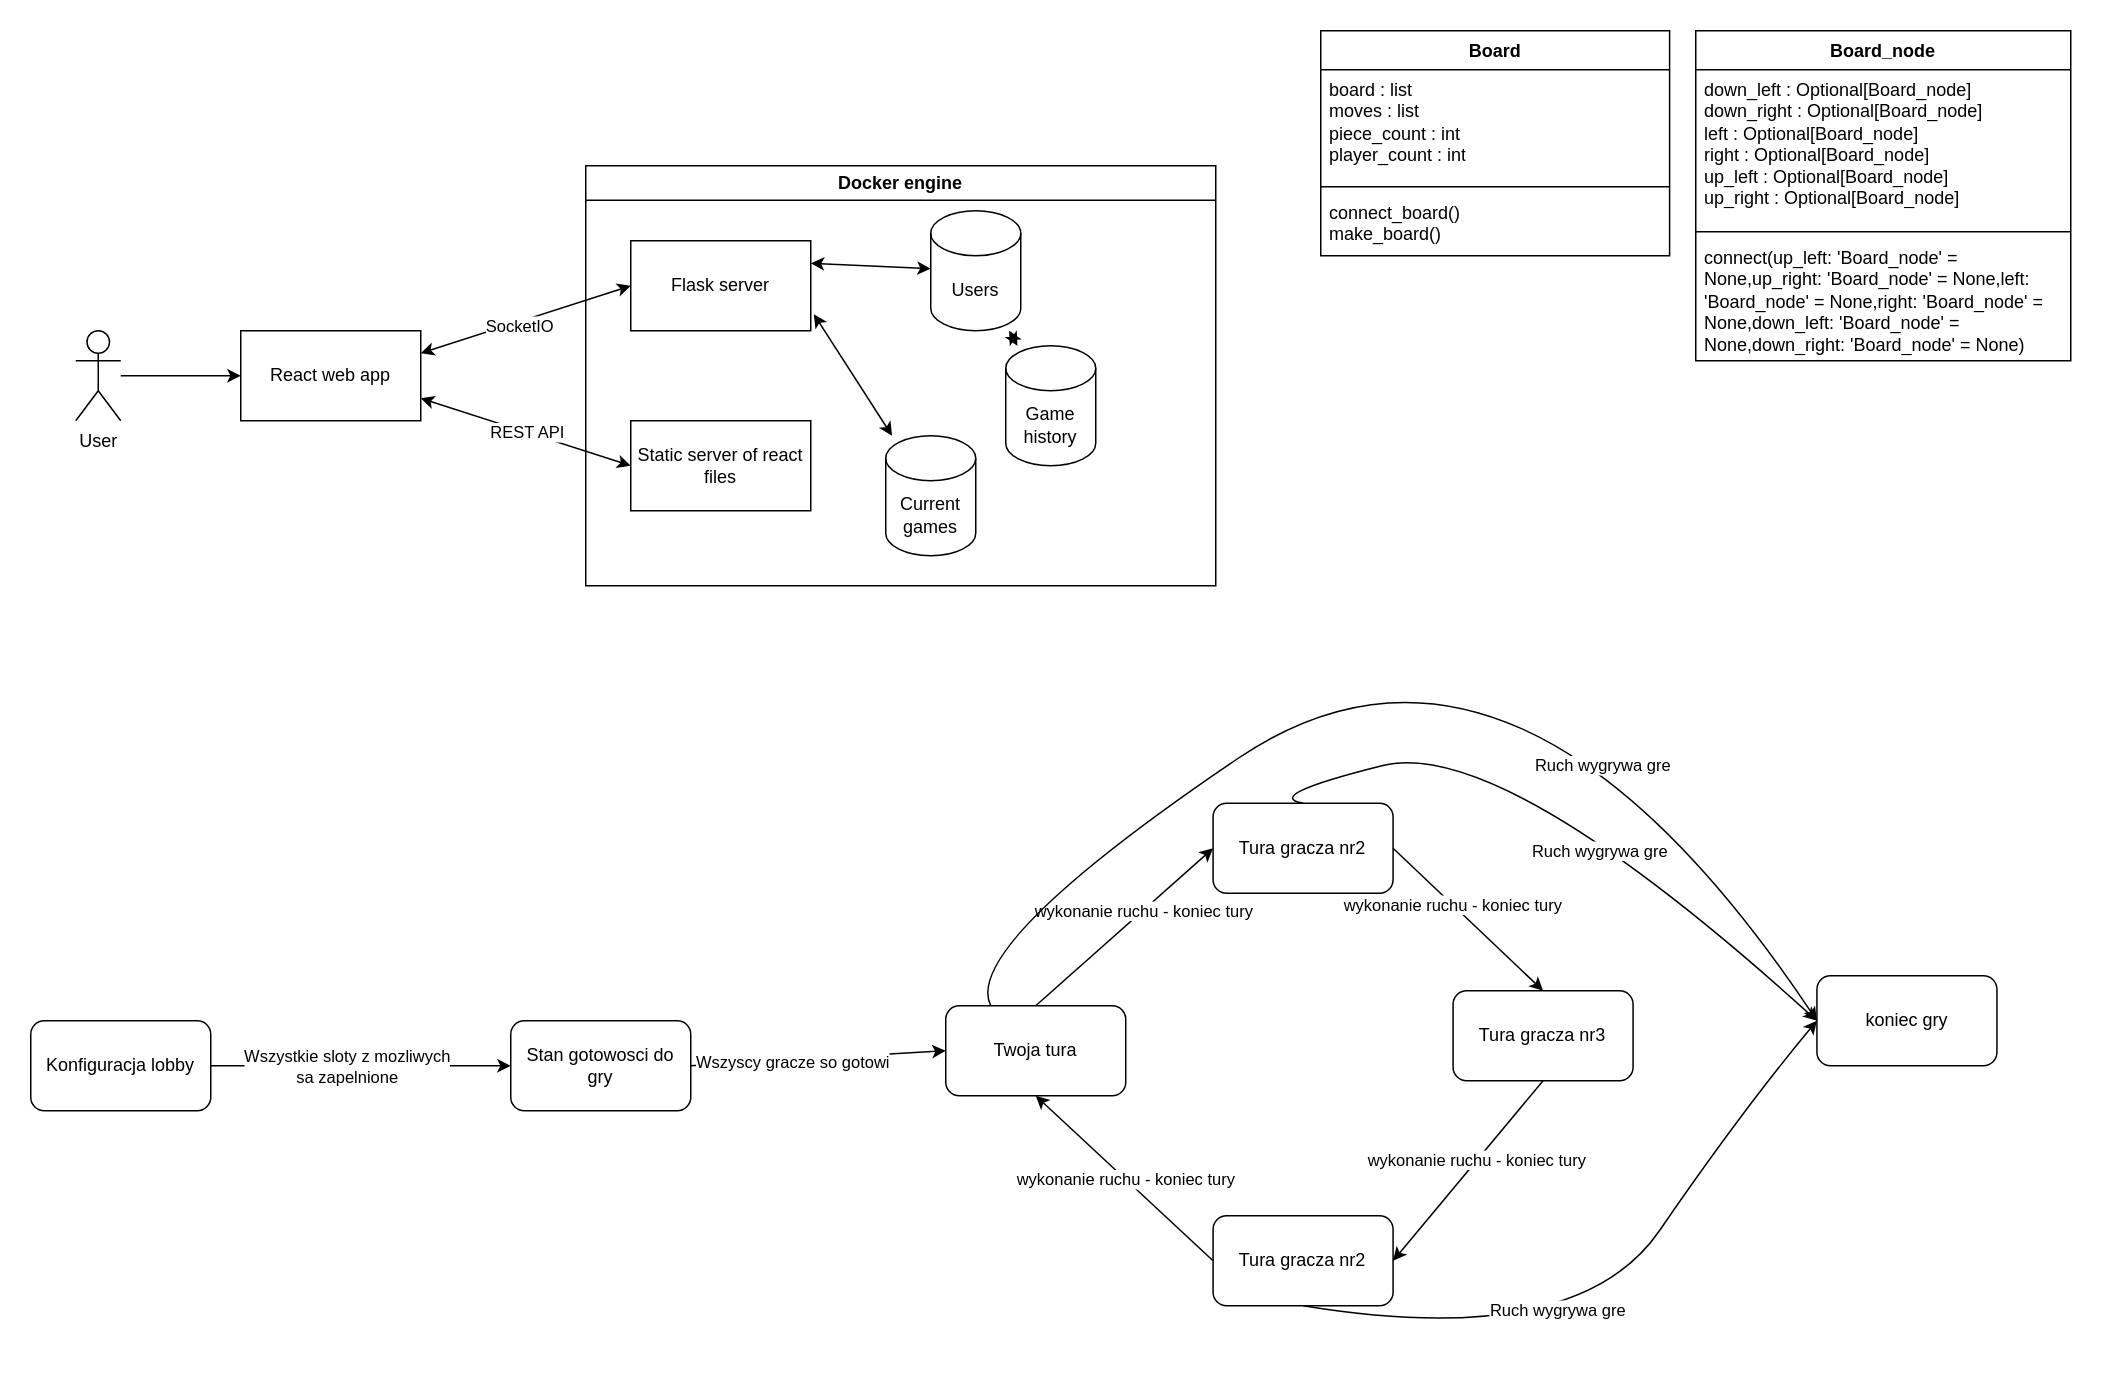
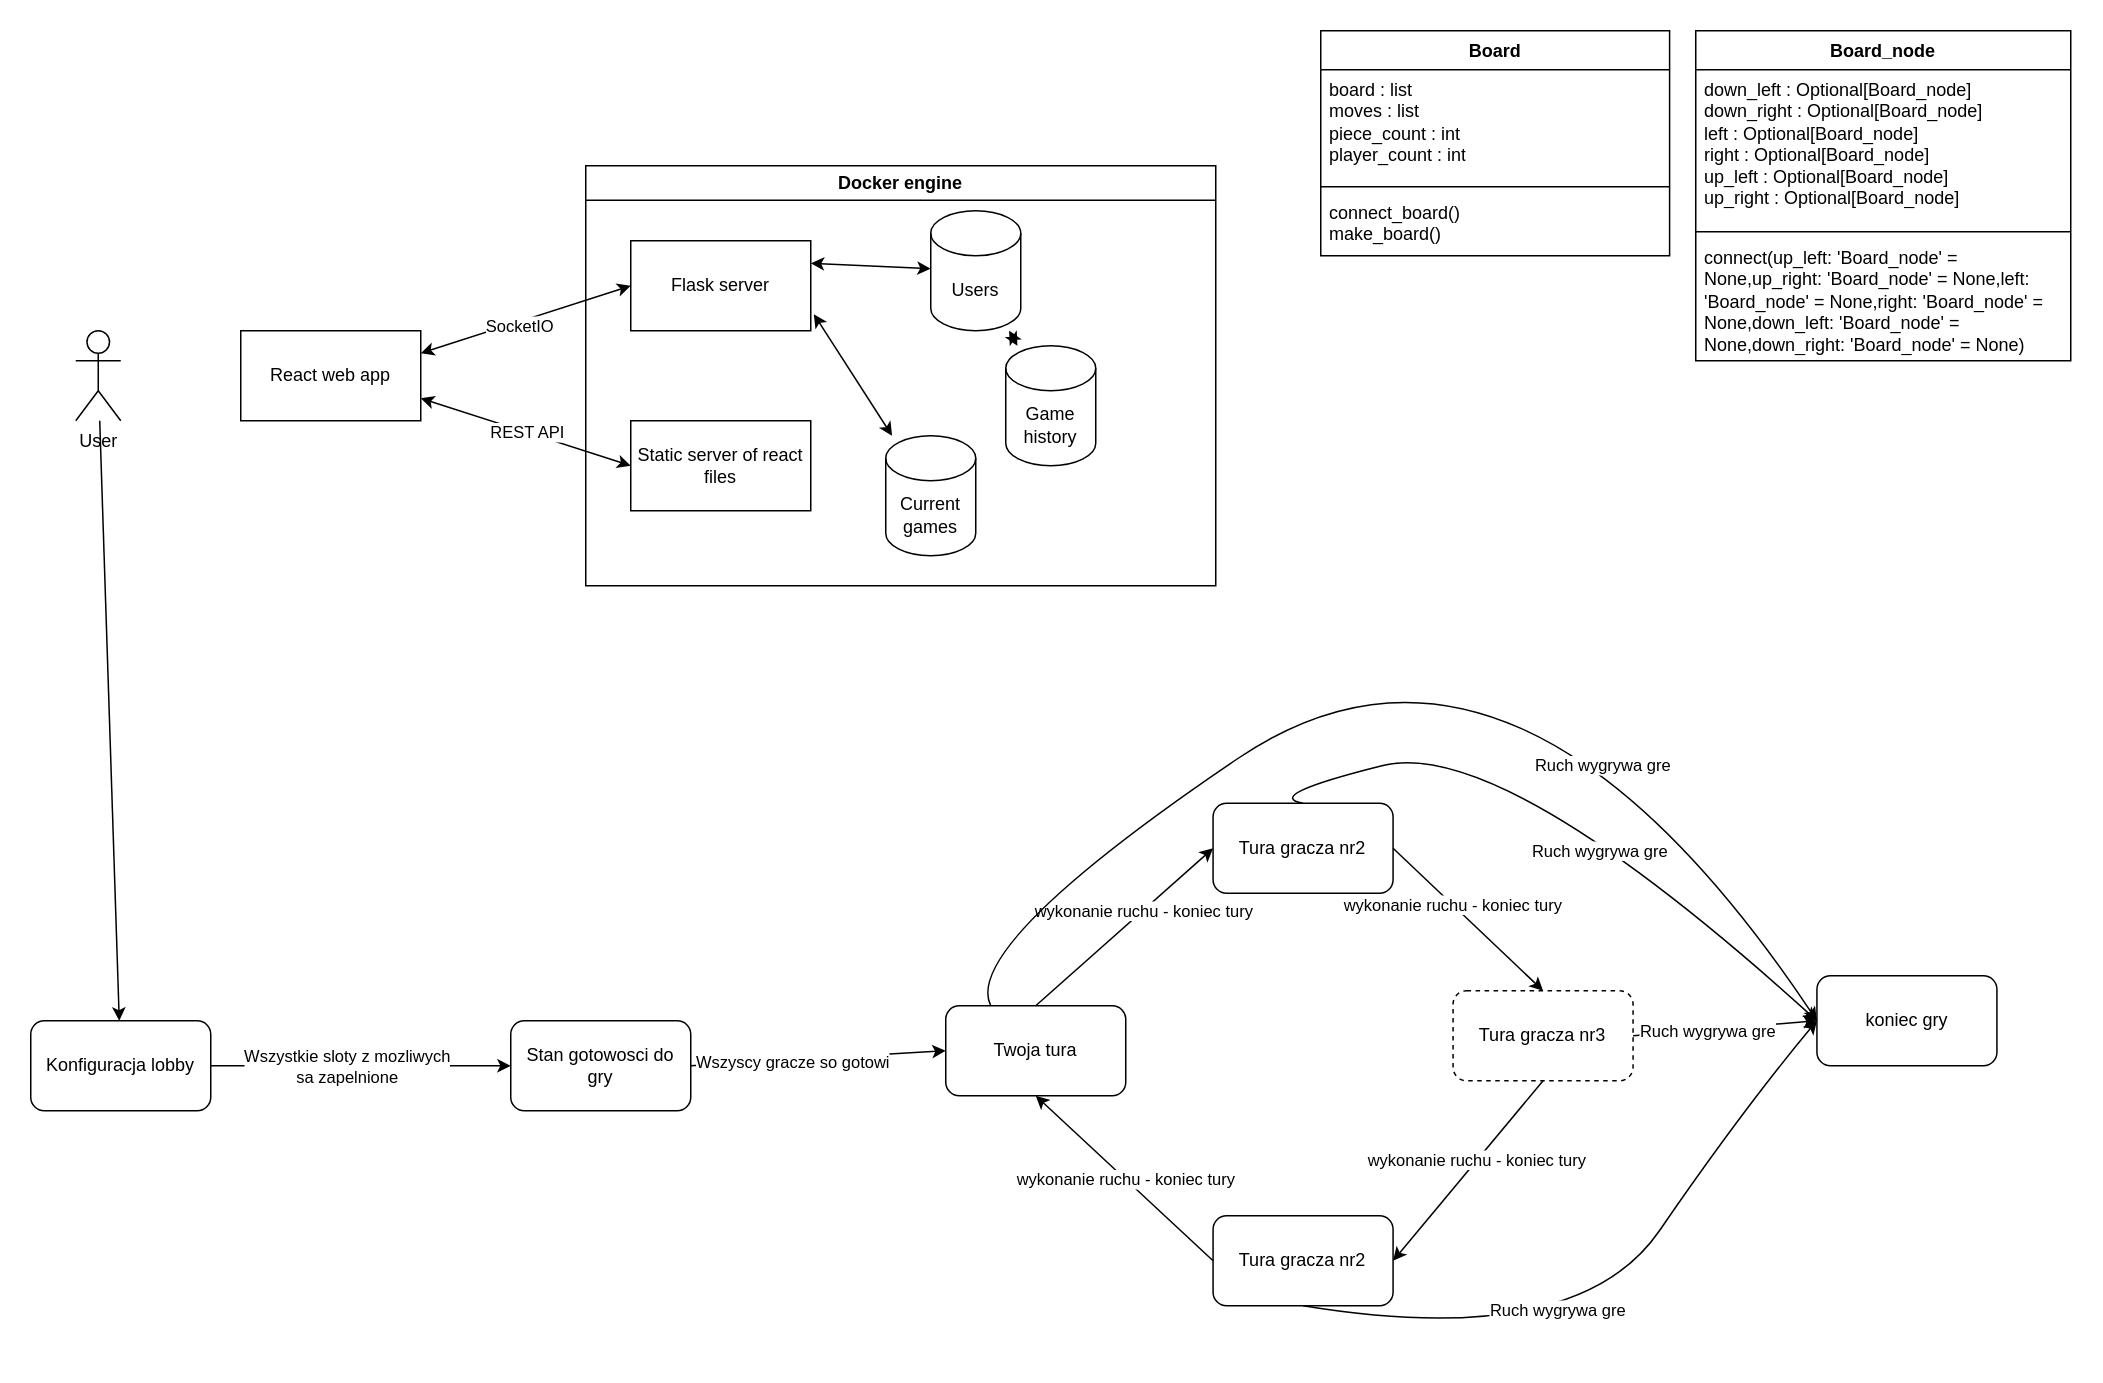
edge "User" -> "React web app": now "User" -> "Konfiguracja lobby"
edge "Tura gracza nr3" -> "koniec gry": added, label "Ruch wygrywa gre"
node "Tura gracza nr3": style solid -> dashed
